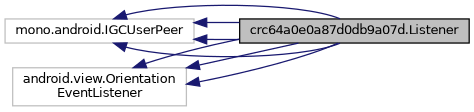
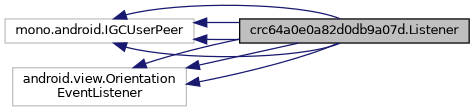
node "crc64a0e0a87d0db9a07d.Listener": label "crc64a0e0a87d0db9a07d.Listener" -> "crc64a0e0a82d0db9a07d.Listener"
